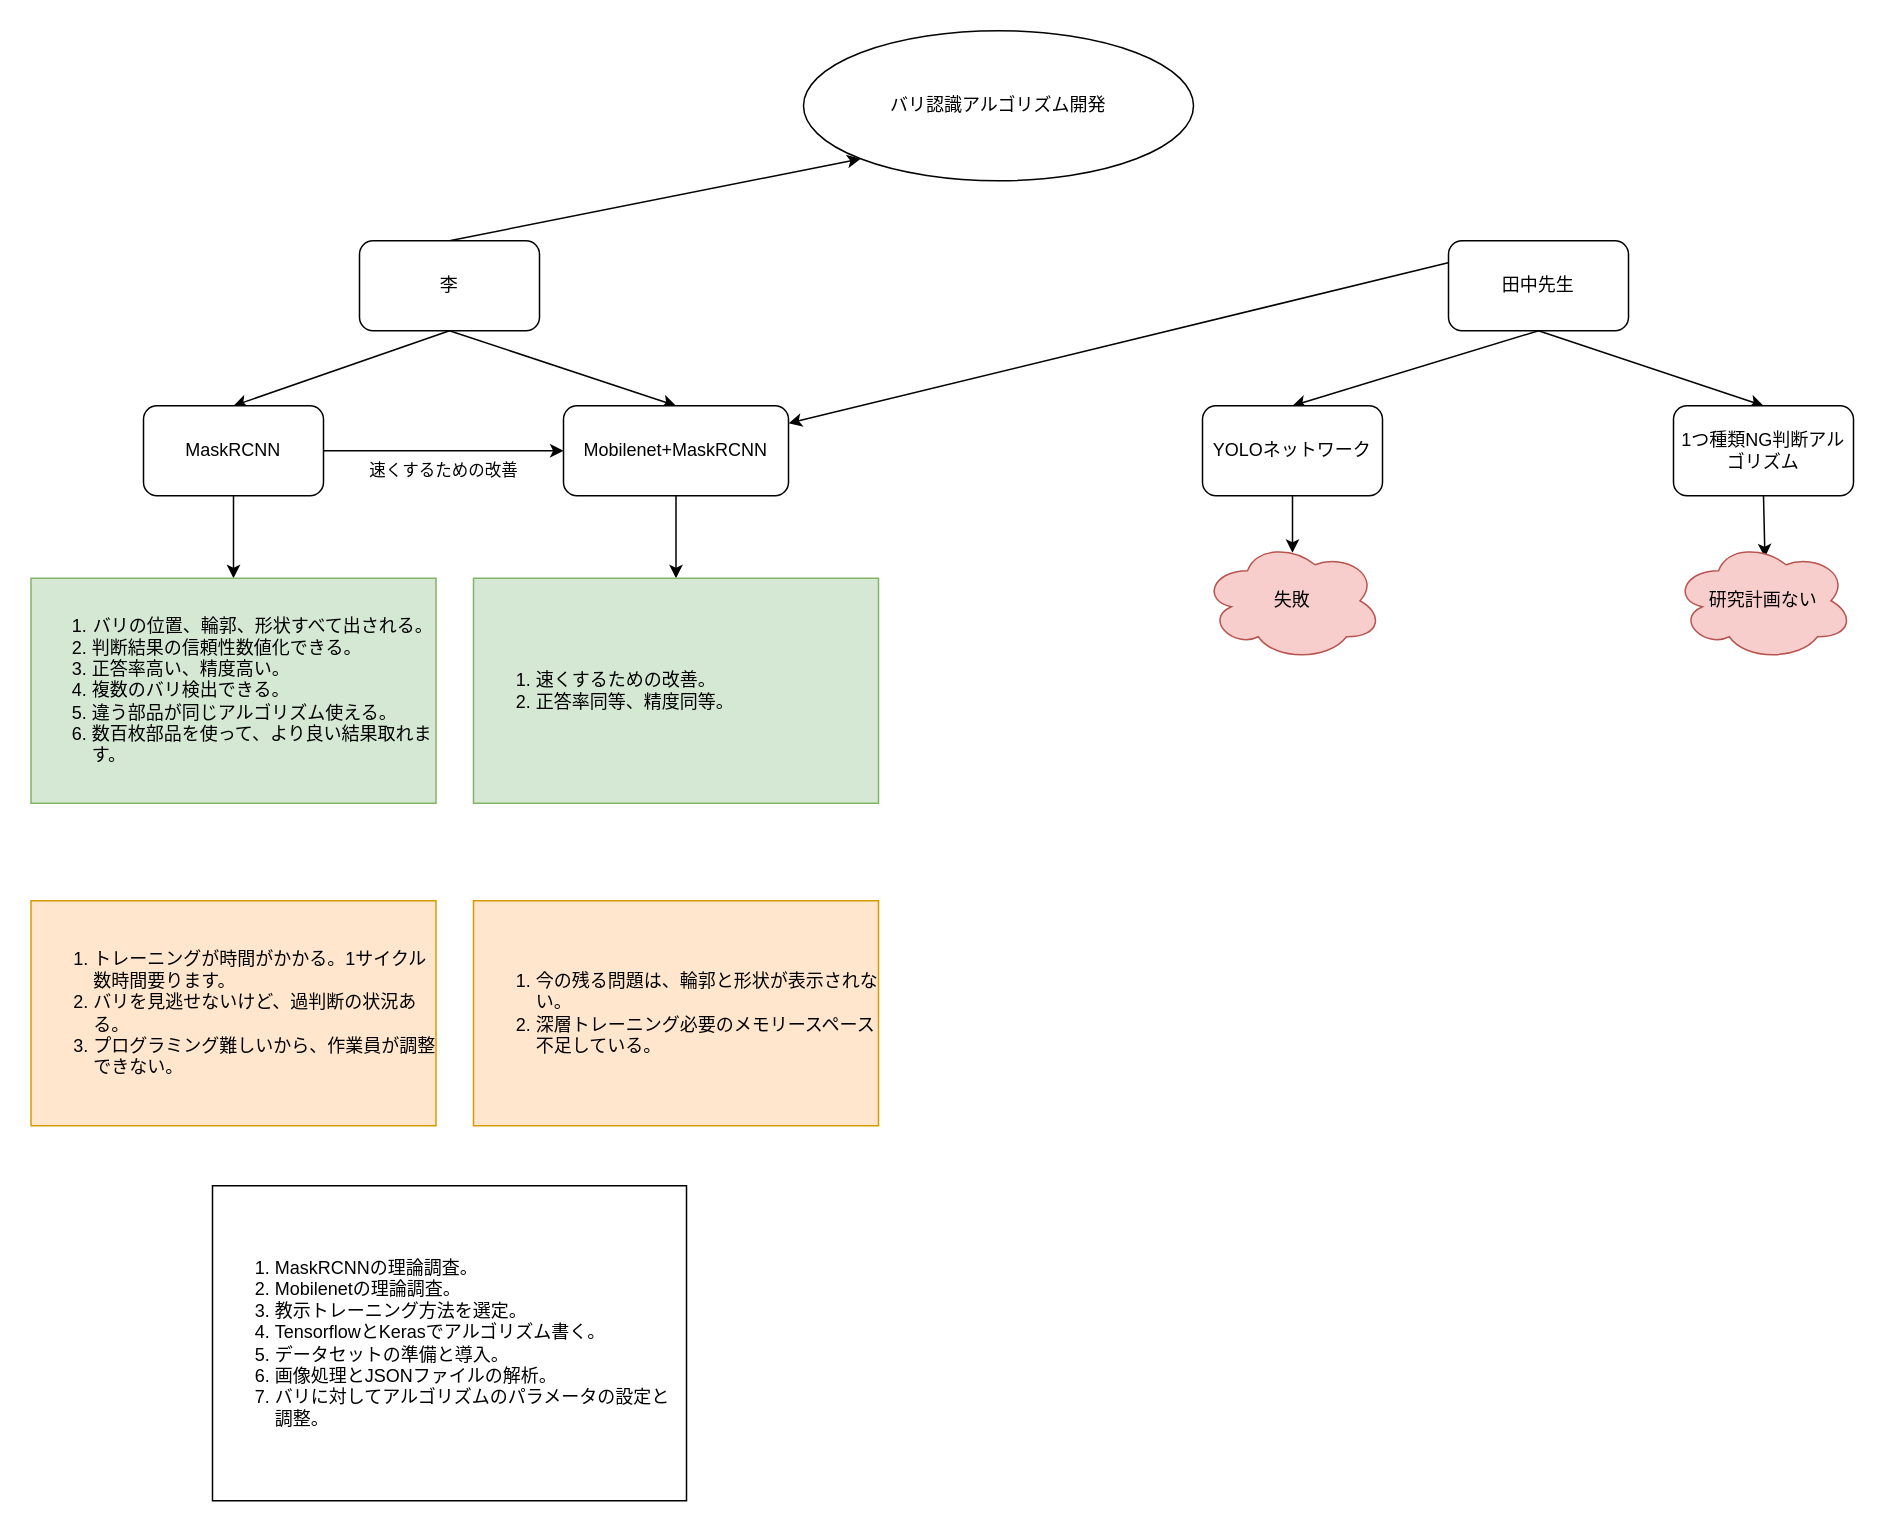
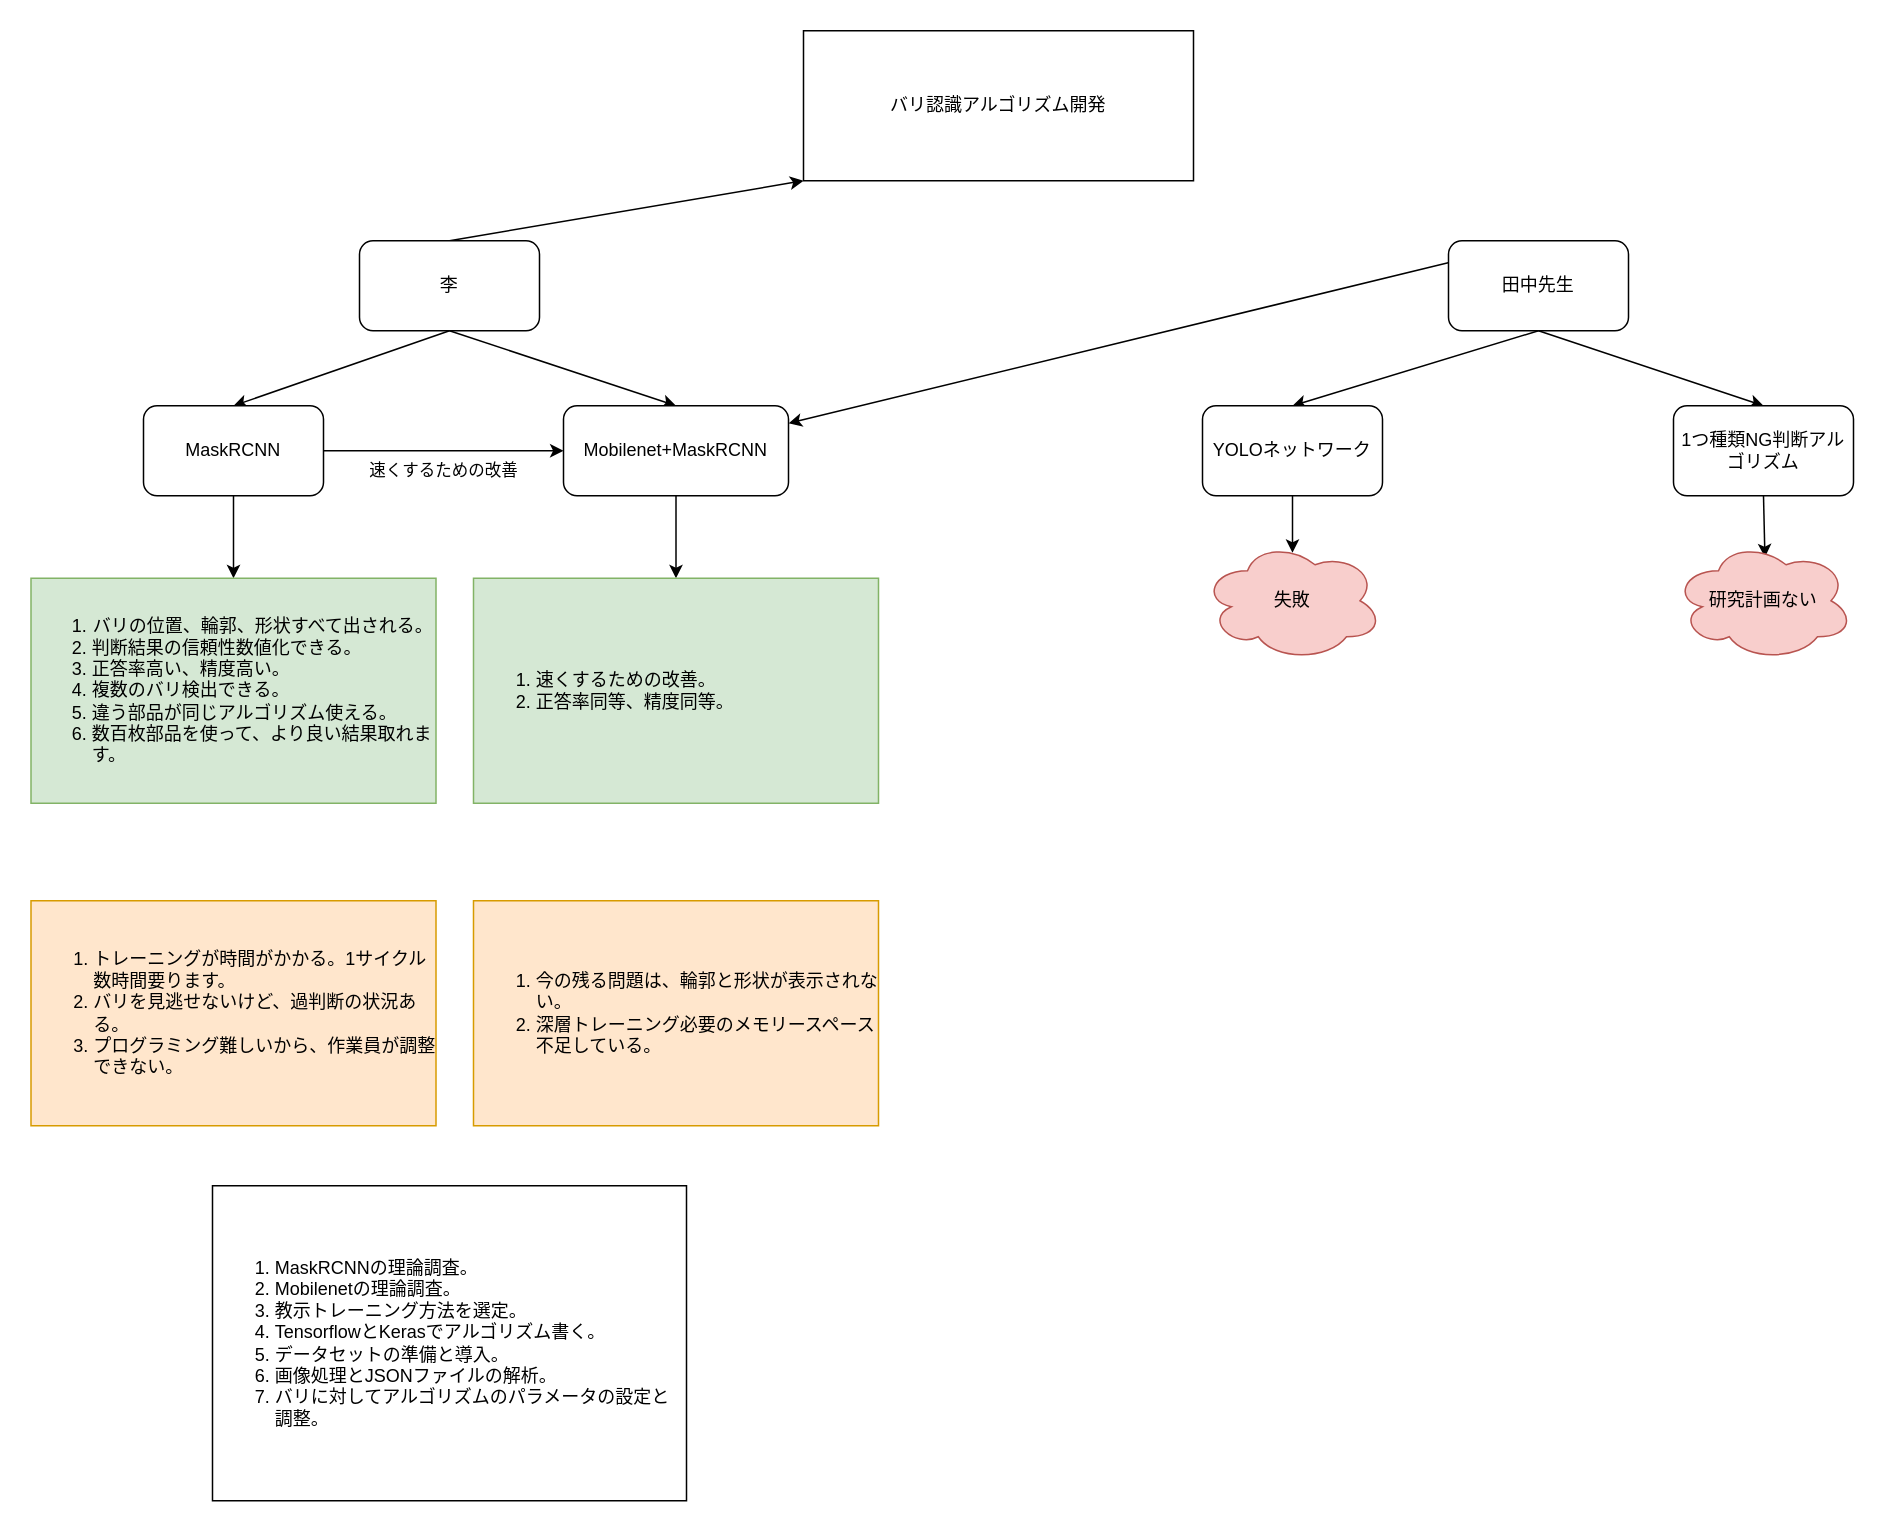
node "バリ認識アルゴリズム開発": shape ellipse -> rectangle
